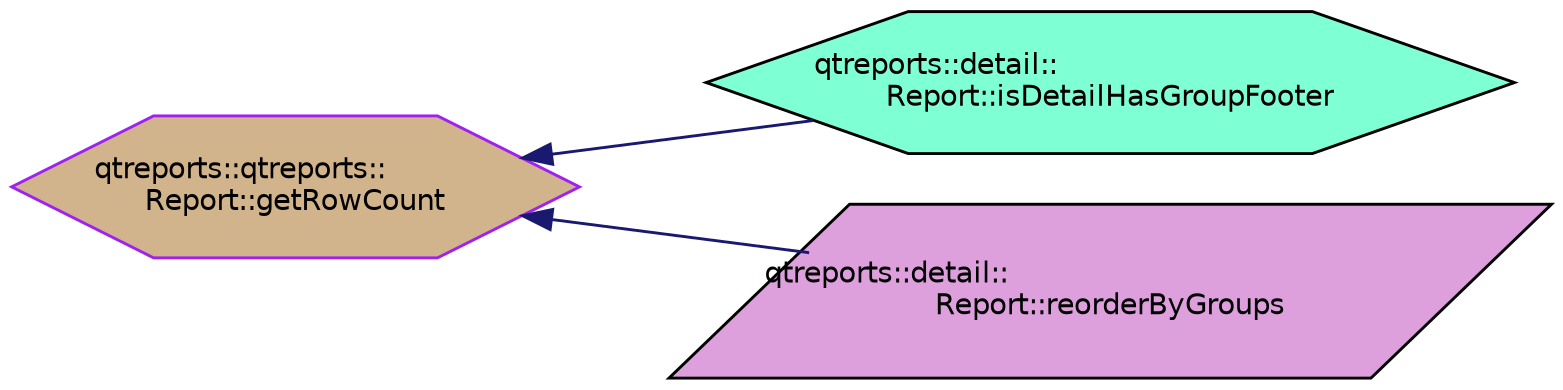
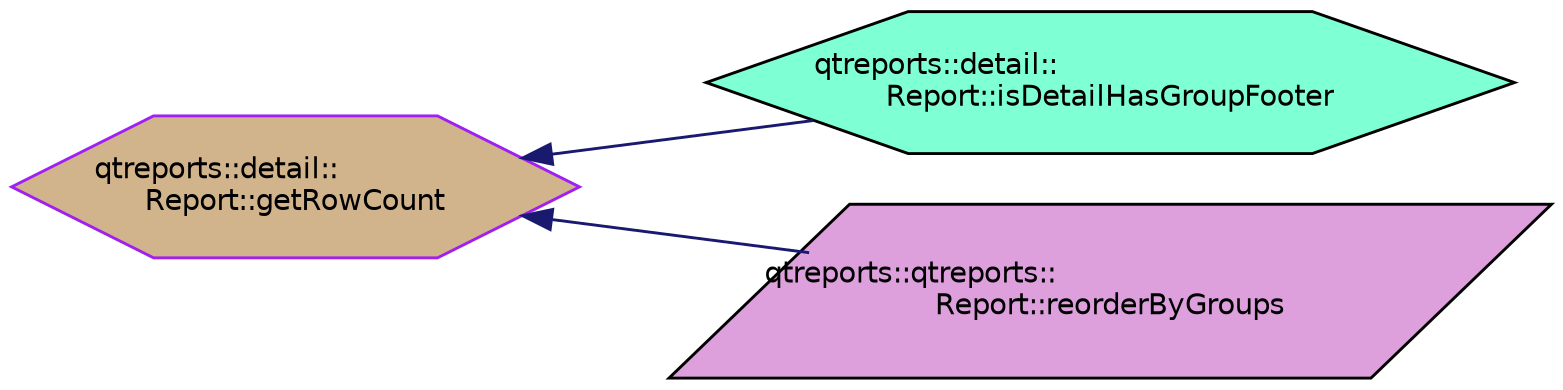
node "qtreports::qtreports:: Report::getRowCount": label "qtreports::qtreports:: Report::getRowCount" -> "qtreports::detail:: Report::getRowCount"
node "qtreports::detail:: Report::reorderByGroups": label "qtreports::detail:: Report::reorderByGroups" -> "qtreports::qtreports:: Report::reorderByGroups"
